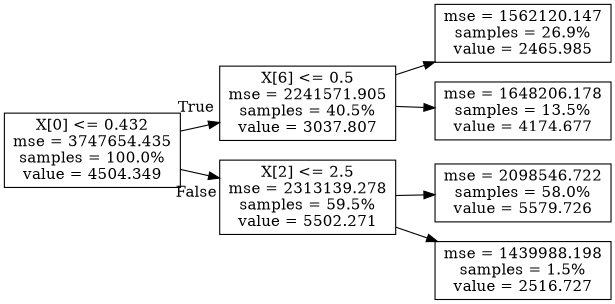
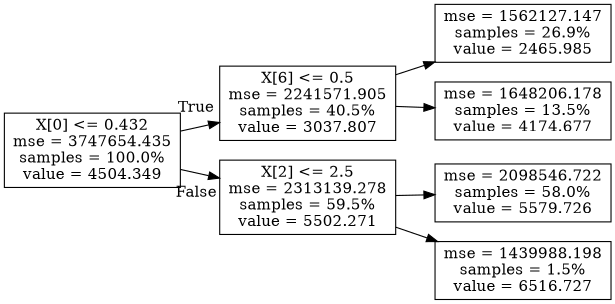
node "mse = 1562120.147 samples = 26.9% value = 2465.985": label "mse = 1562120.147 samples = 26.9% value = 2465.985" -> "mse = 1562127.147 samples = 26.9% value = 2465.985"
node "mse = 1439988.198 samples = 1.5% value = 2516.727": label "mse = 1439988.198 samples = 1.5% value = 2516.727" -> "mse = 1439988.198 samples = 1.5% value = 6516.727"
